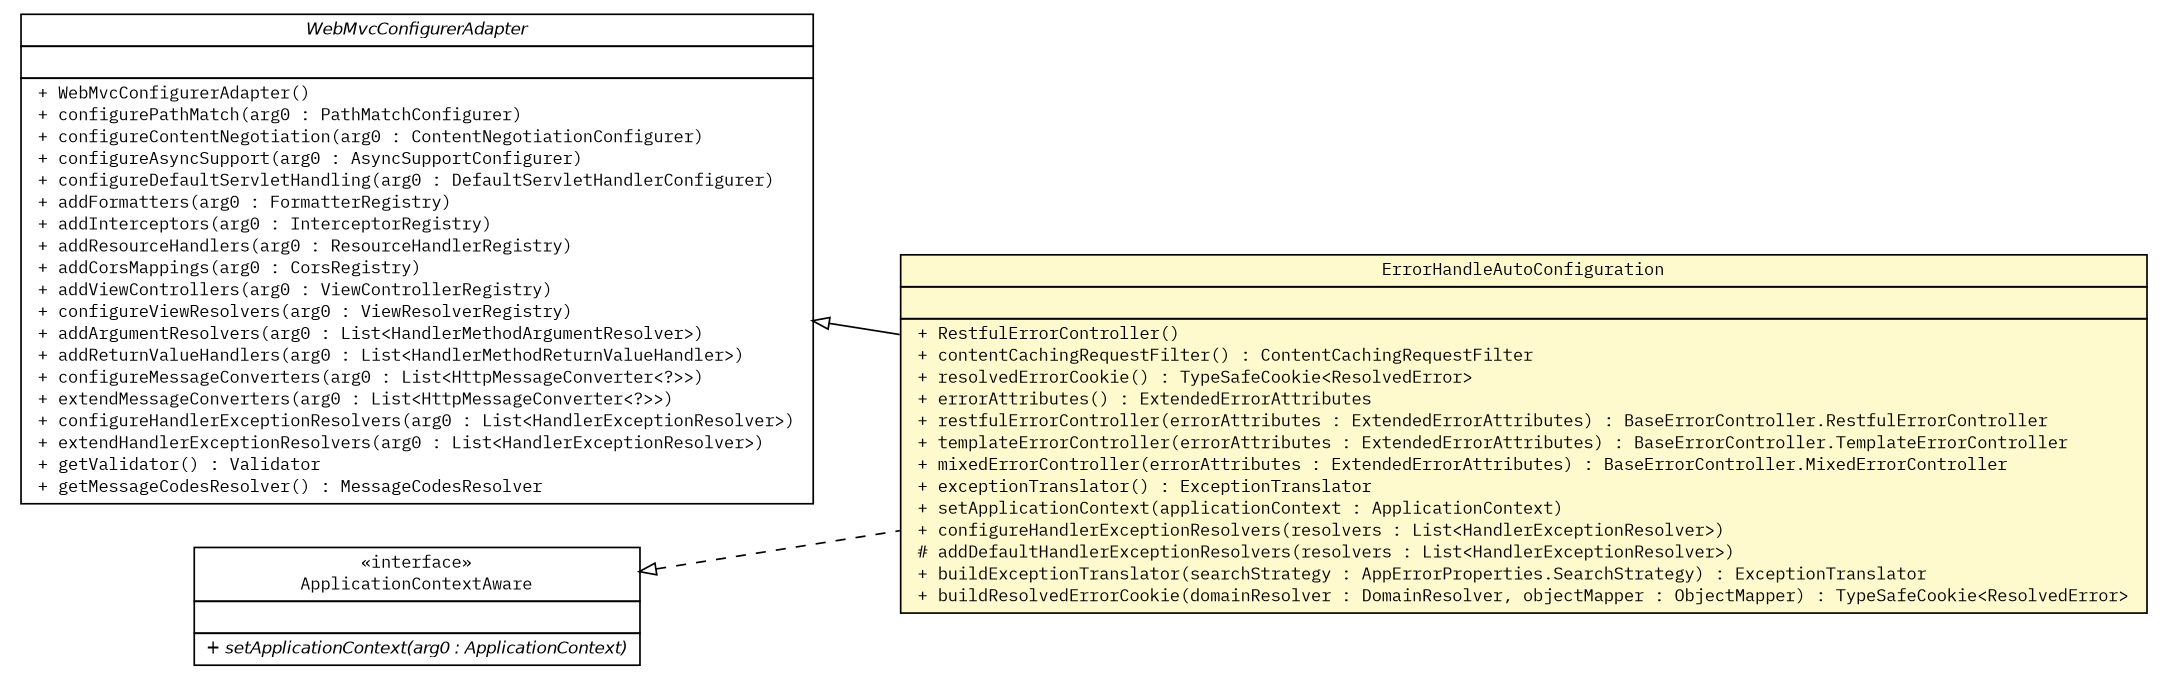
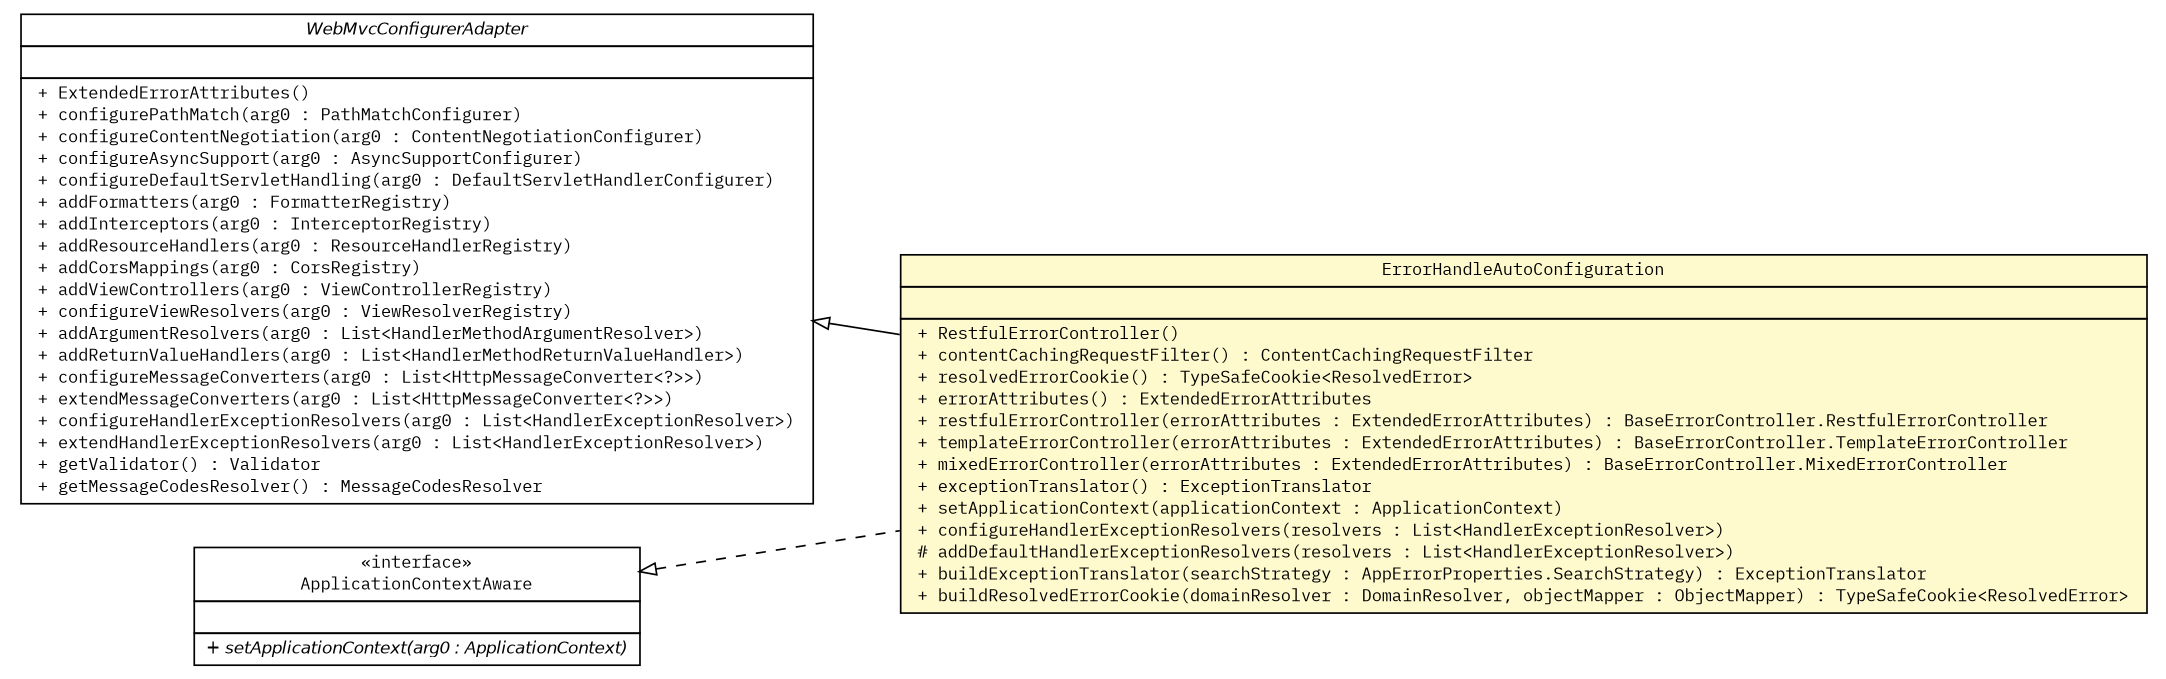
node "WebMvcConfigurerAdapter": text "+ WebMvcConfigurerAdapter()" -> "+ ExtendedErrorAttributes()"
